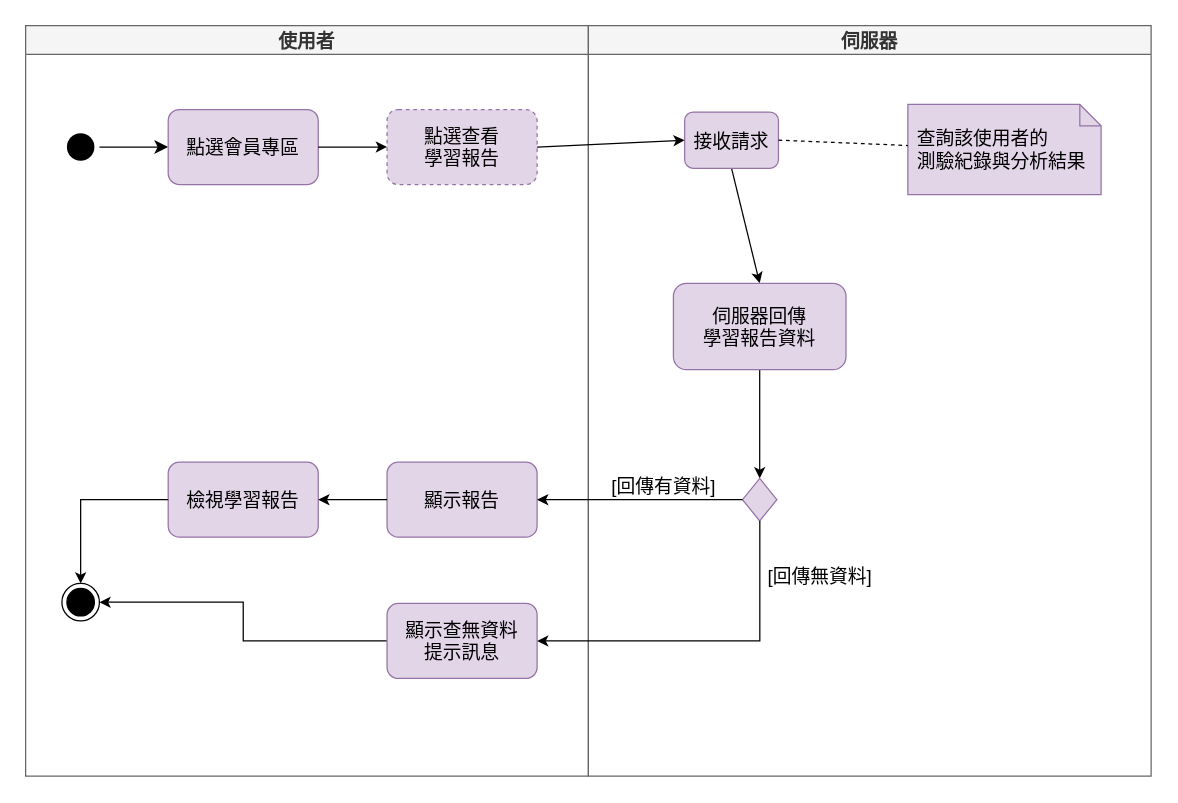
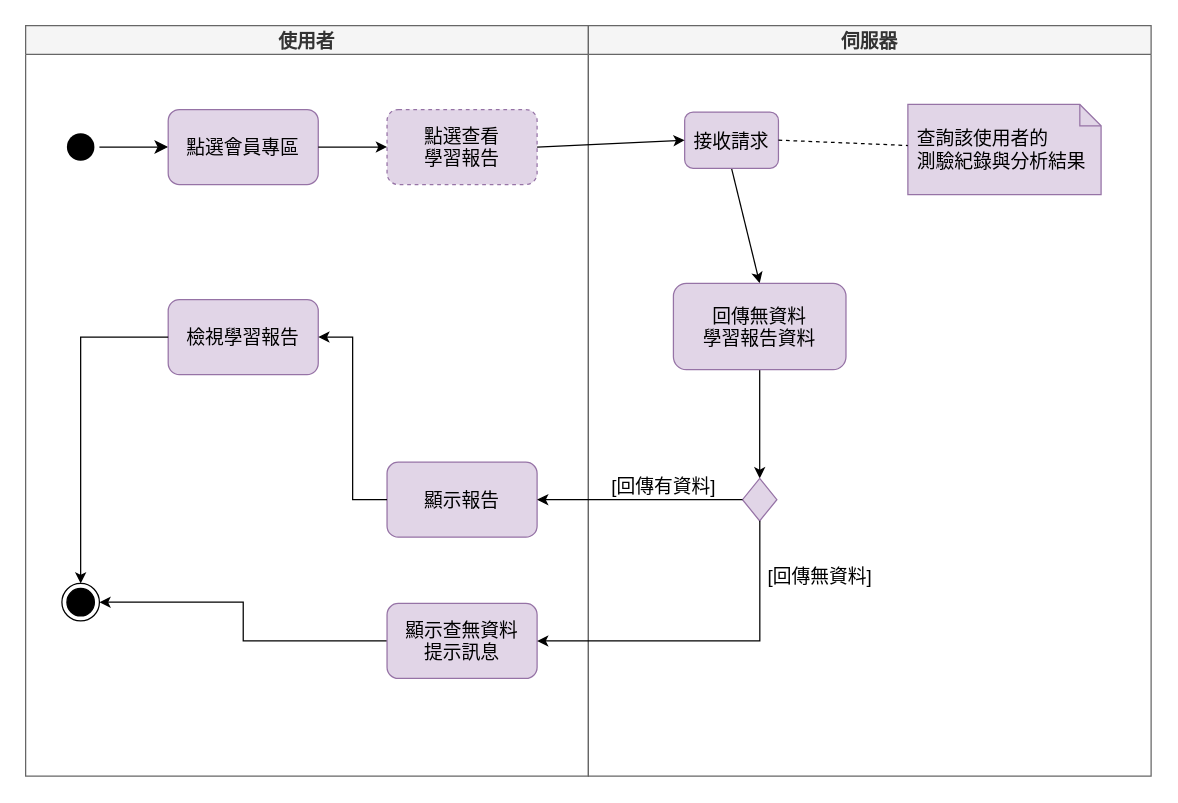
node "伺服器回傳 學習報告資料": label "伺服器回傳 學習報告資料" -> "回傳無資料 學習報告資料"
node "檢視學習報告": moved (243, 499) -> (243, 337)
